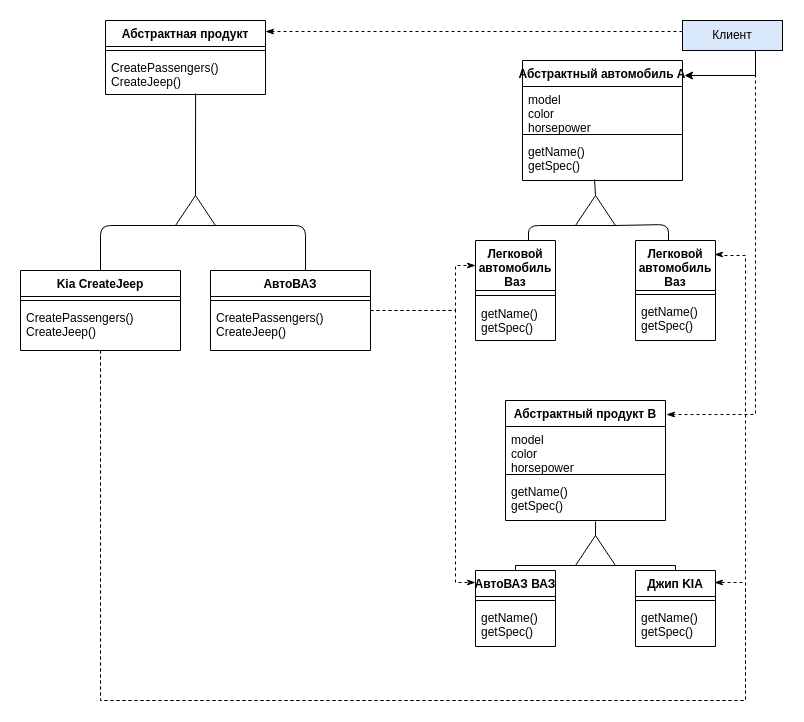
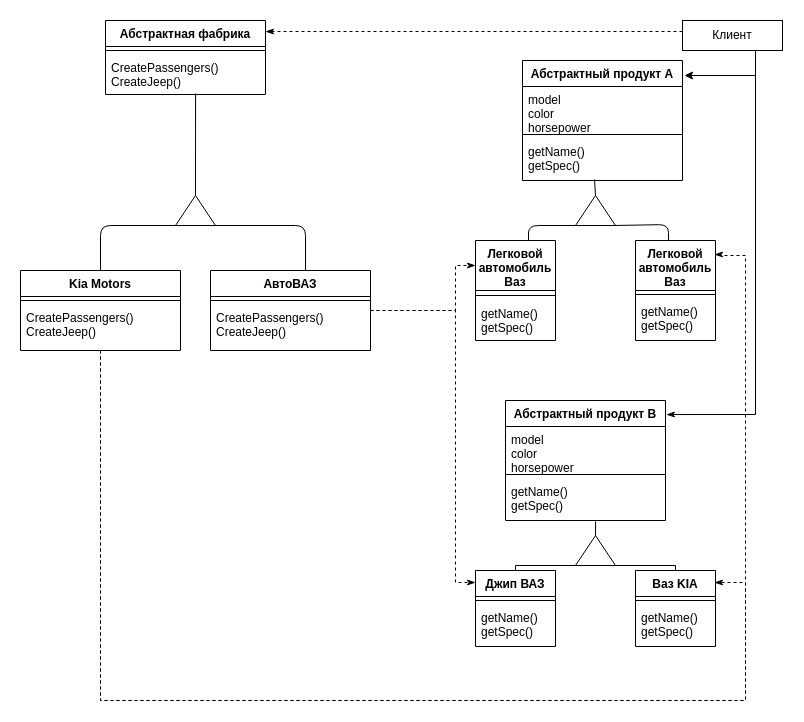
node "Абстрактная продукт": label "Абстрактная продукт" -> "Абстрактная фабрика"
node "Клиент": fillcolor #dae8fc -> #ffffff
node "Абстрактный автомобиль А": label "Абстрактный автомобиль А" -> "Абстрактный продукт А"
node "Kia CreateJeep": label "Kia CreateJeep" -> "Kia Motors"
edge "Клиент" -> "Абстрактный продукт B": style dashed -> solid
node "АвтоВАЗ ВАЗ": label "АвтоВАЗ ВАЗ" -> "Джип ВАЗ"
node "Джип KIA": label "Джип KIA" -> "Ваз KIA"
